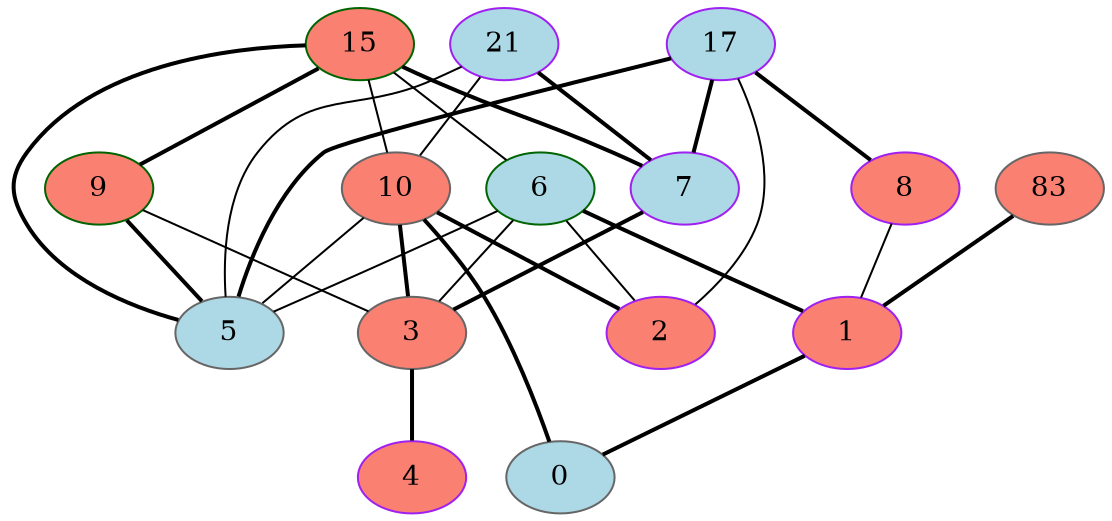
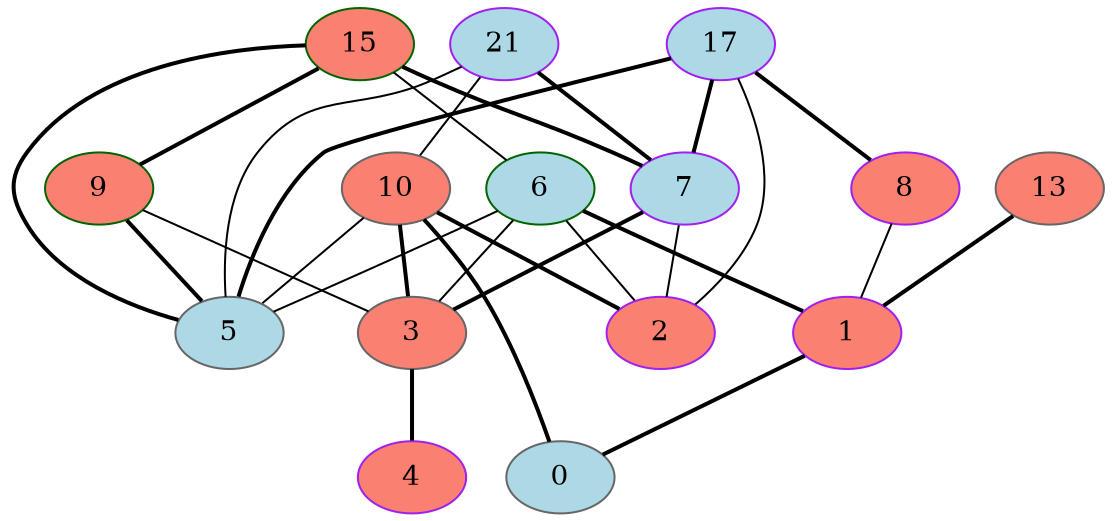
edge "10" -> "15": removed
node "83": label "83" -> "13"
edge "2" -> "7": added
